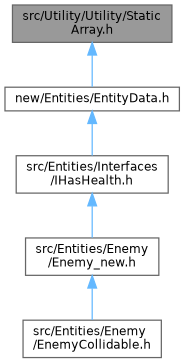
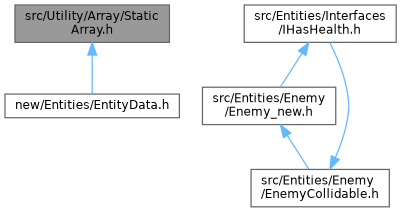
node "src/Utility/Utility/Static Array.h": label "src/Utility/Utility/Static Array.h" -> "src/Utility/Array/Static Array.h"
edge "src/Entities/Interfaces /IHasHealth.h" -> "new/Entities/EntityData.h": now "src/Entities/Interfaces /IHasHealth.h" -> "src/Entities/Enemy /EnemyCollidable.h"
